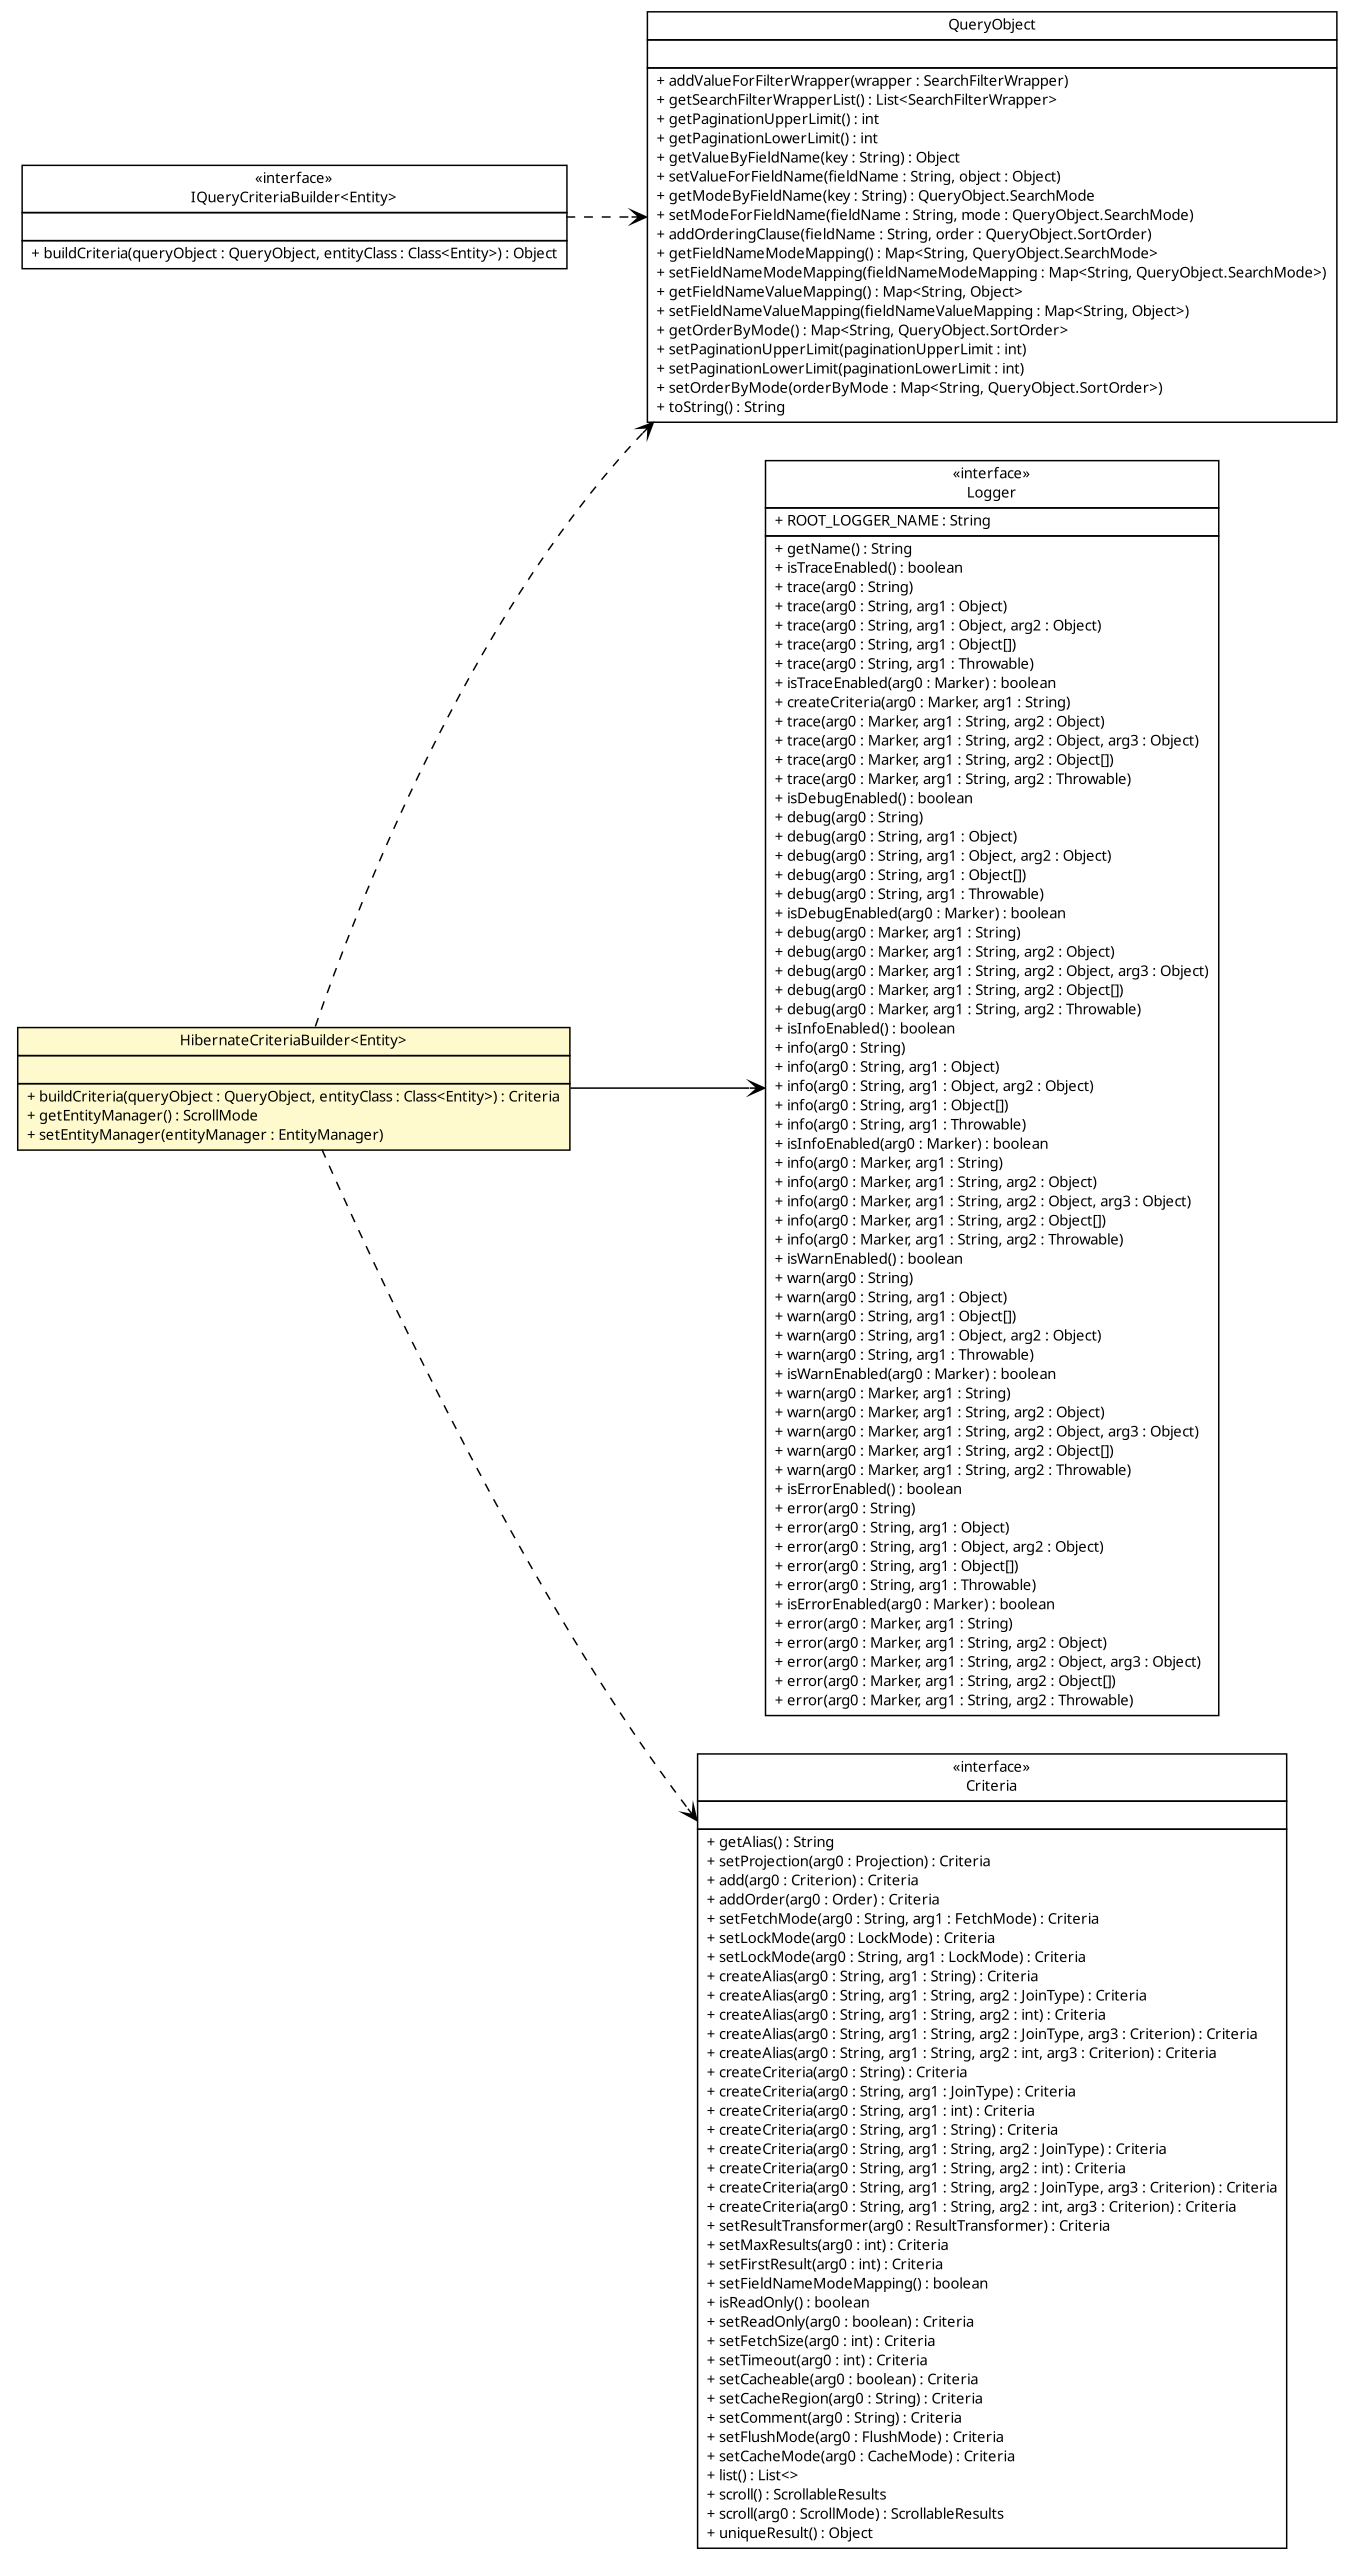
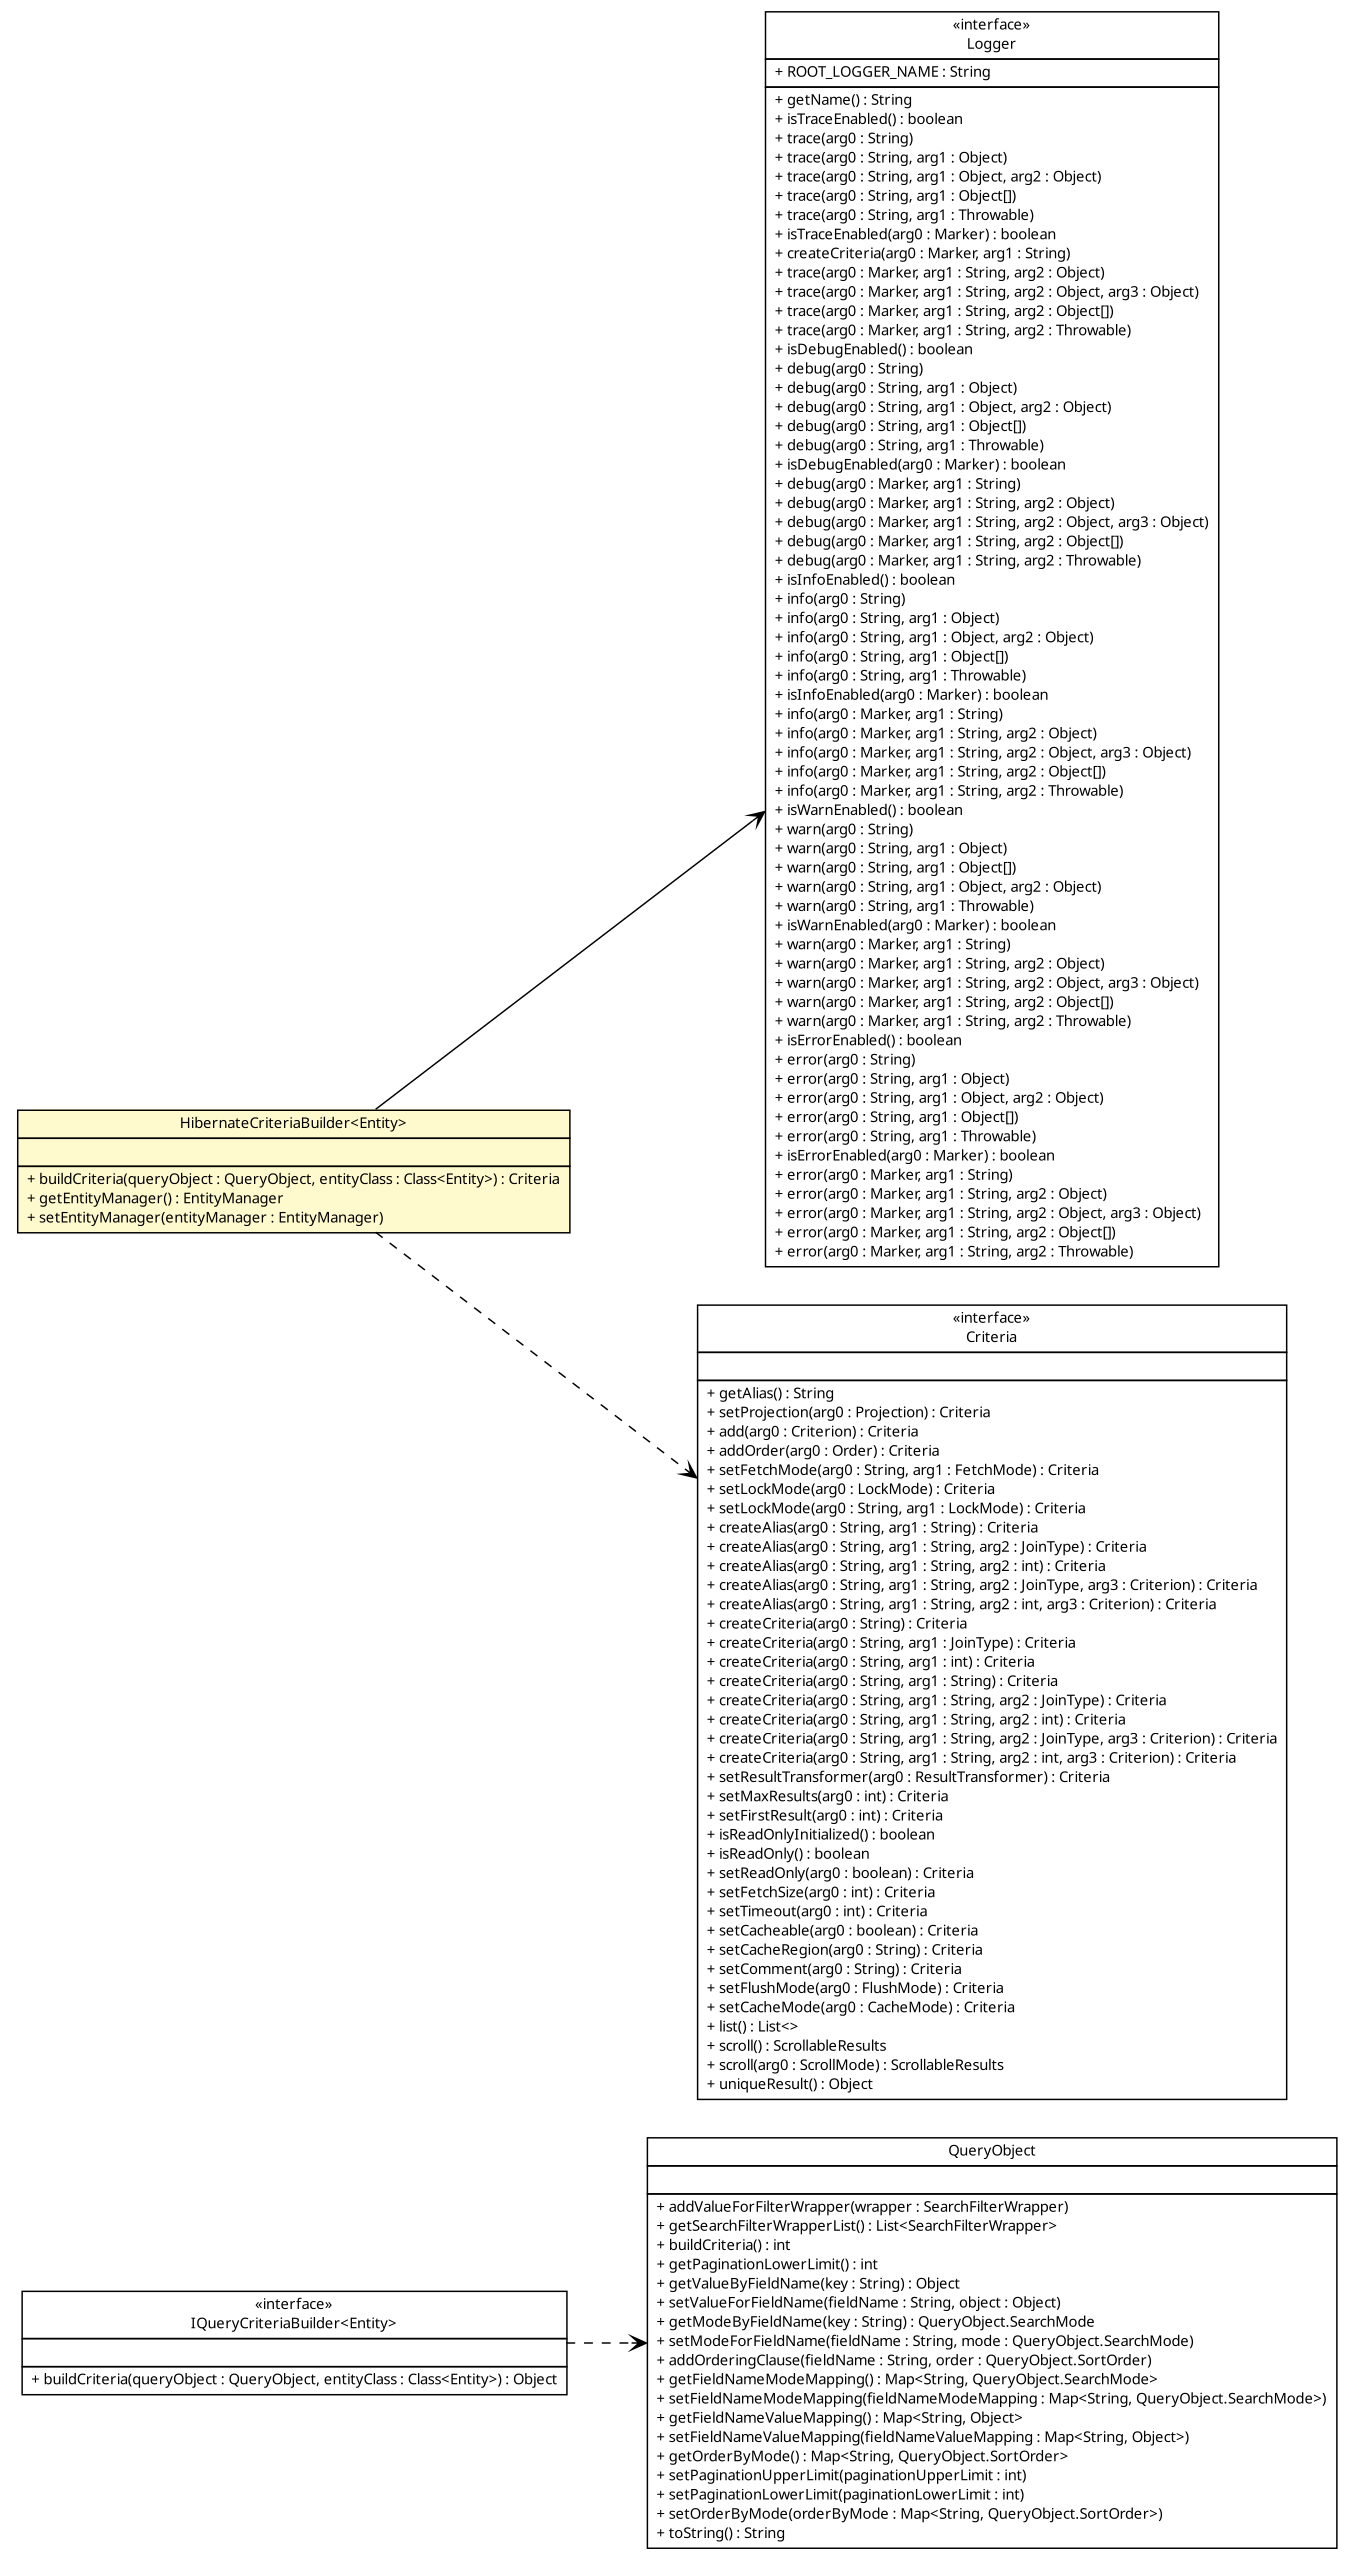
node "QueryObject": text "+ getPaginationUpperLimit() : int" -> "+ buildCriteria() : int"
edge "HibernateCriteriaBuilder<Entity>" -> "QueryObject": removed
node "HibernateCriteriaBuilder<Entity>": text "+ getEntityManager() : ScrollMode" -> "+ getEntityManager() : EntityManager"
node "Criteria": text "+ setFieldNameModeMapping() : boolean" -> "+ isReadOnlyInitialized() : boolean"
